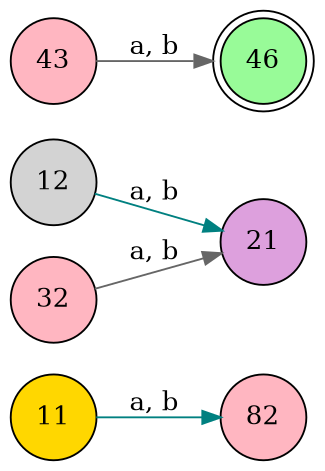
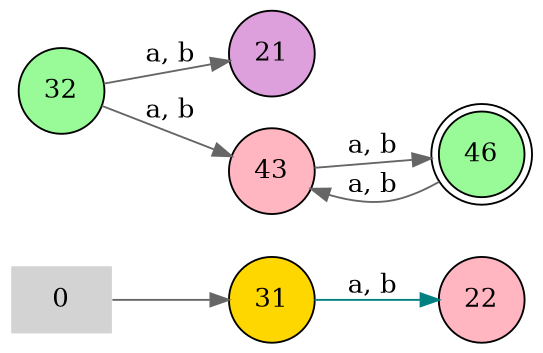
edge "32" -> "43": added, label "a, b"
node "12": removed
edge "46" -> "43": added, label "a, b"
node "32": fillcolor lightpink -> palegreen
node "0": added
node "11": label "11" -> "31"
node "82": label "82" -> "22"
